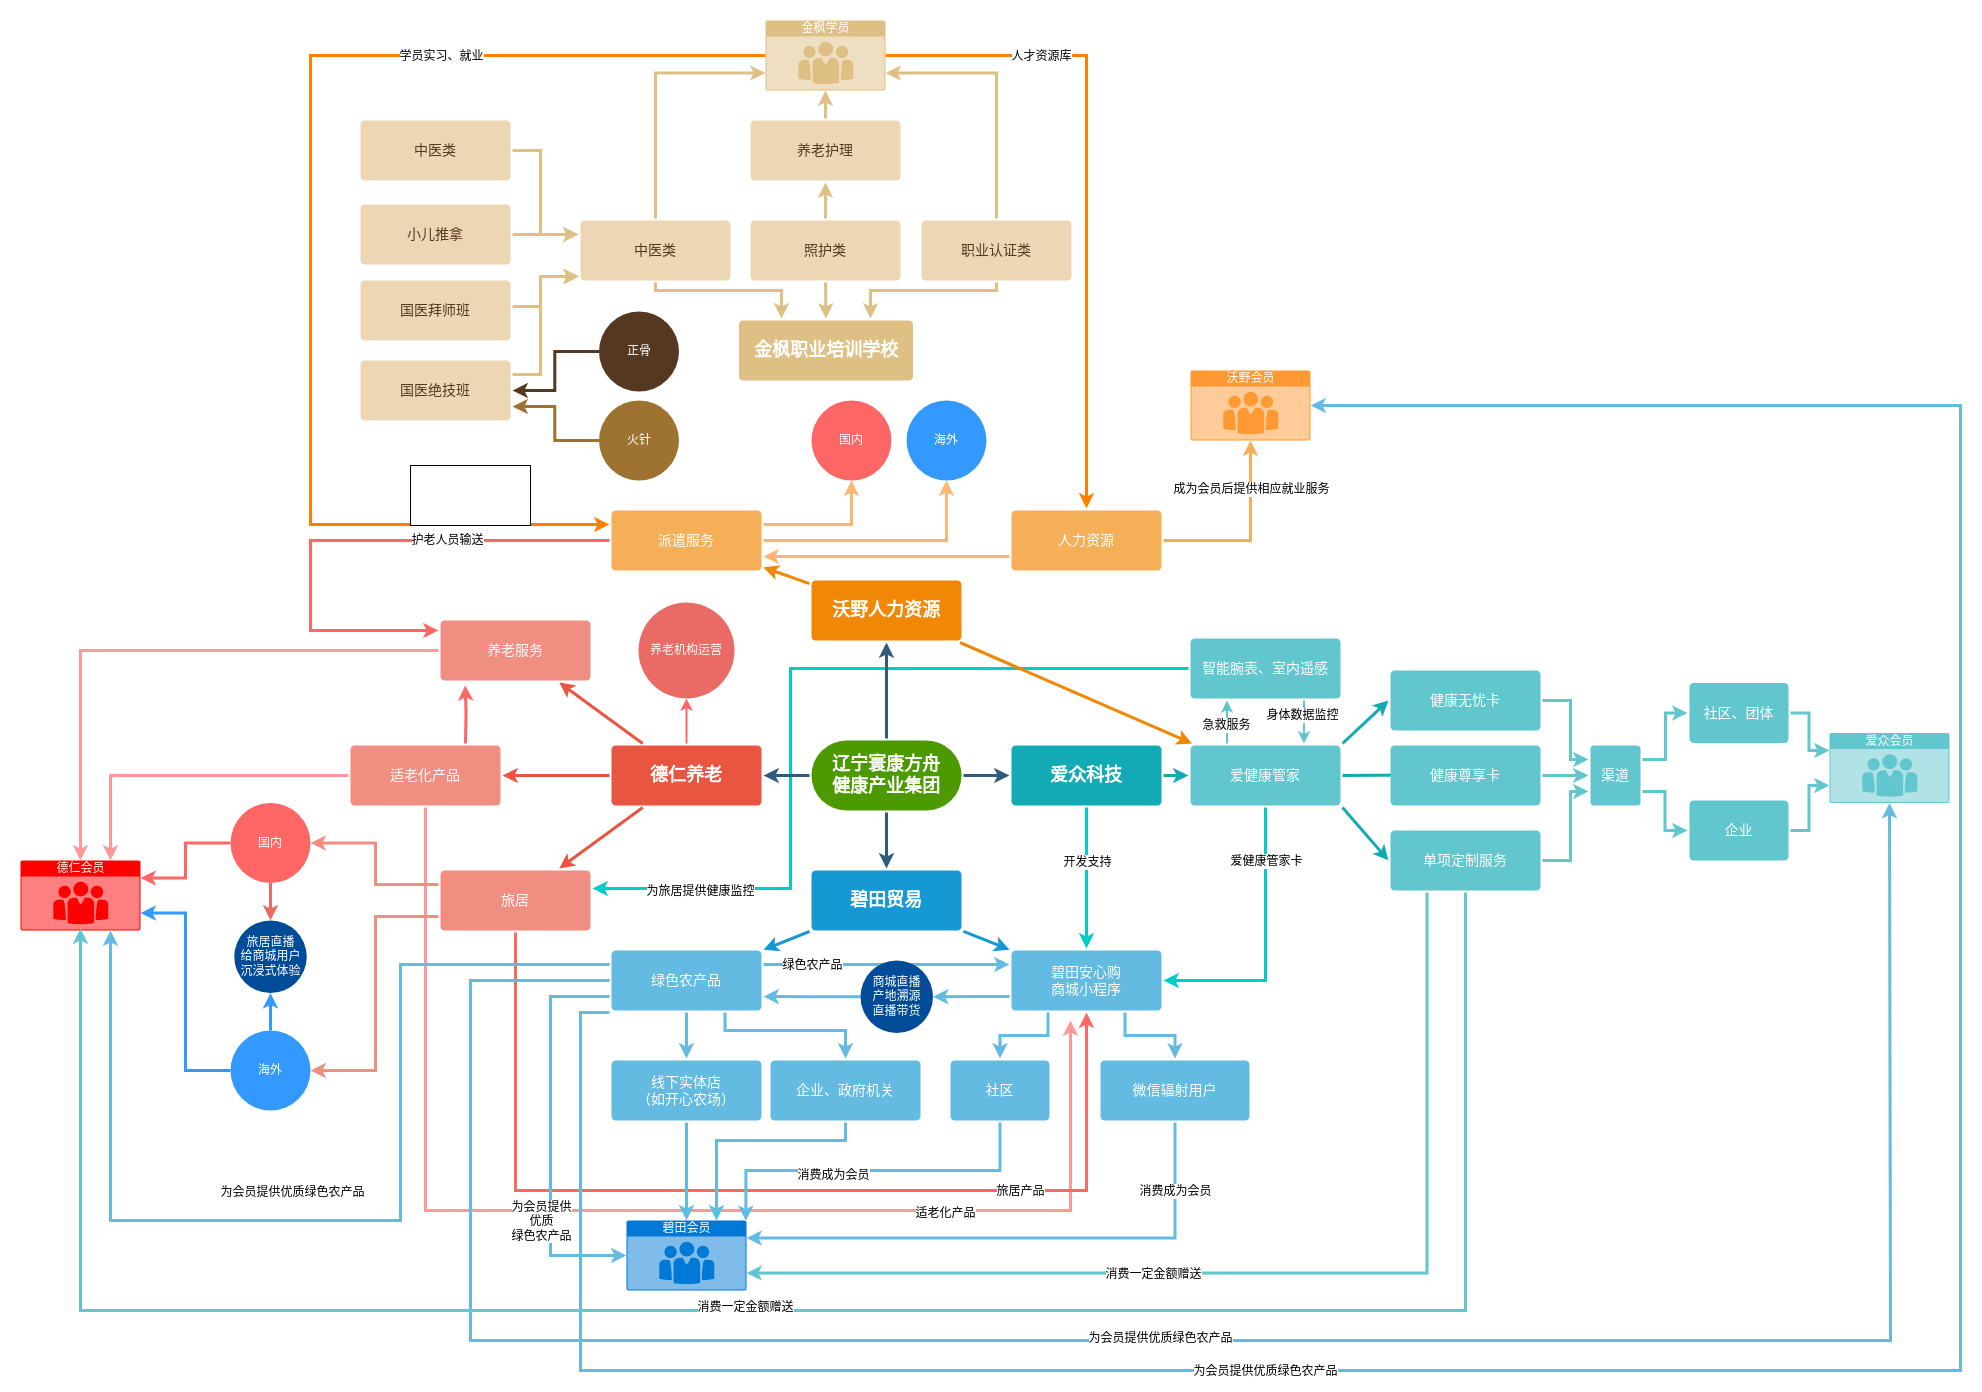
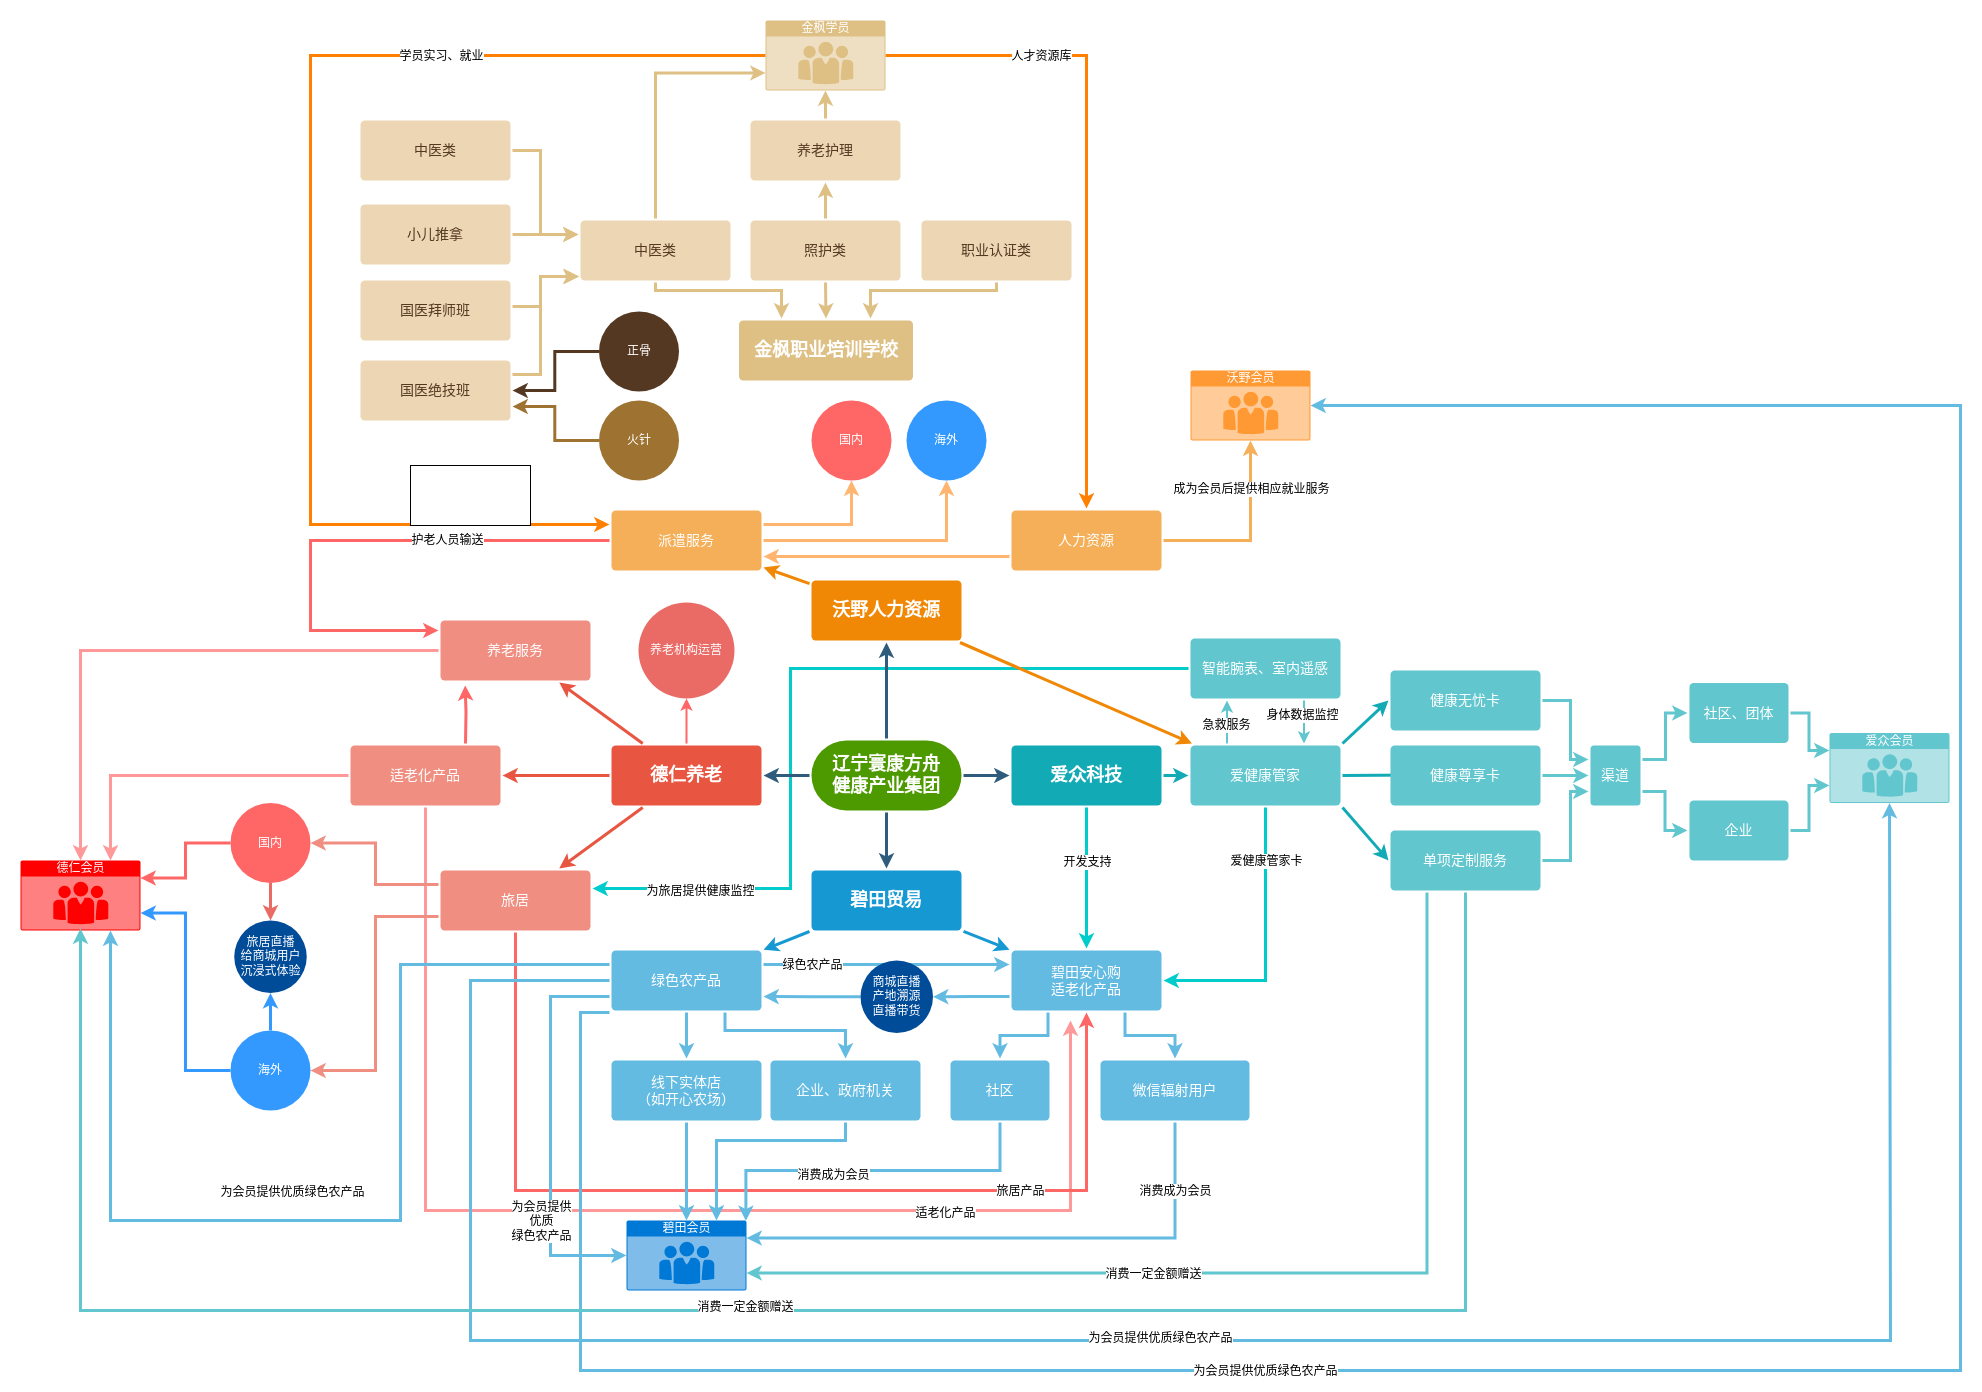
edge "职业认证类" -> "金枫学员": removed
node "碧田安心购 商城小程序": label "碧田安心购 商城小程序" -> "碧田安心购 适老化产品"
